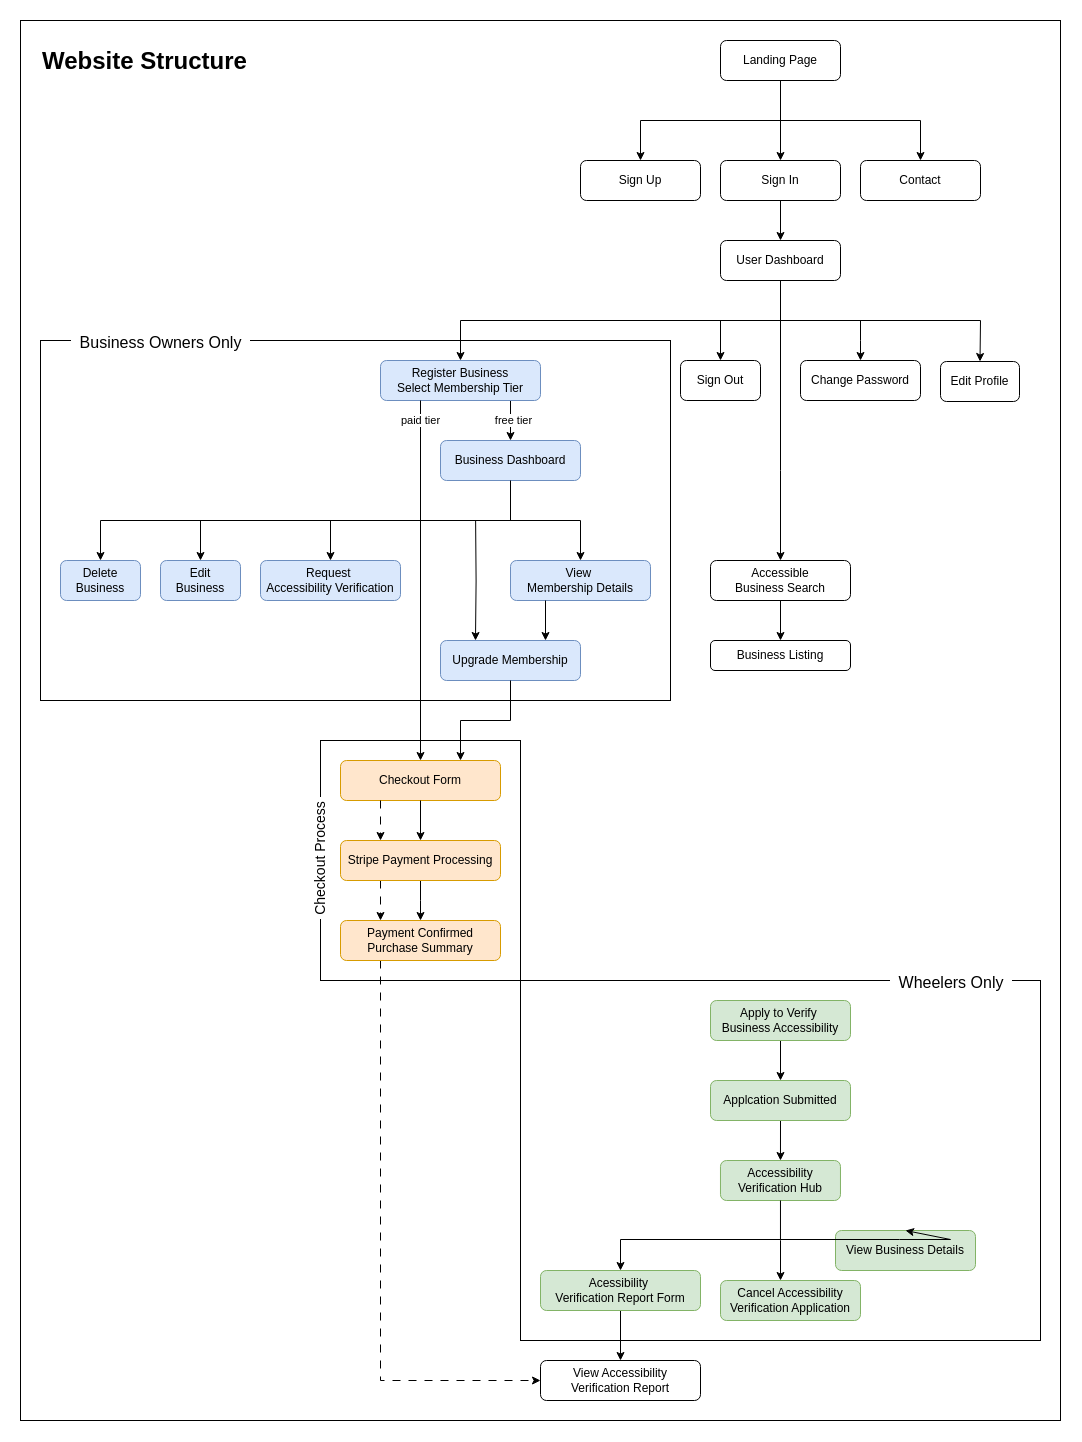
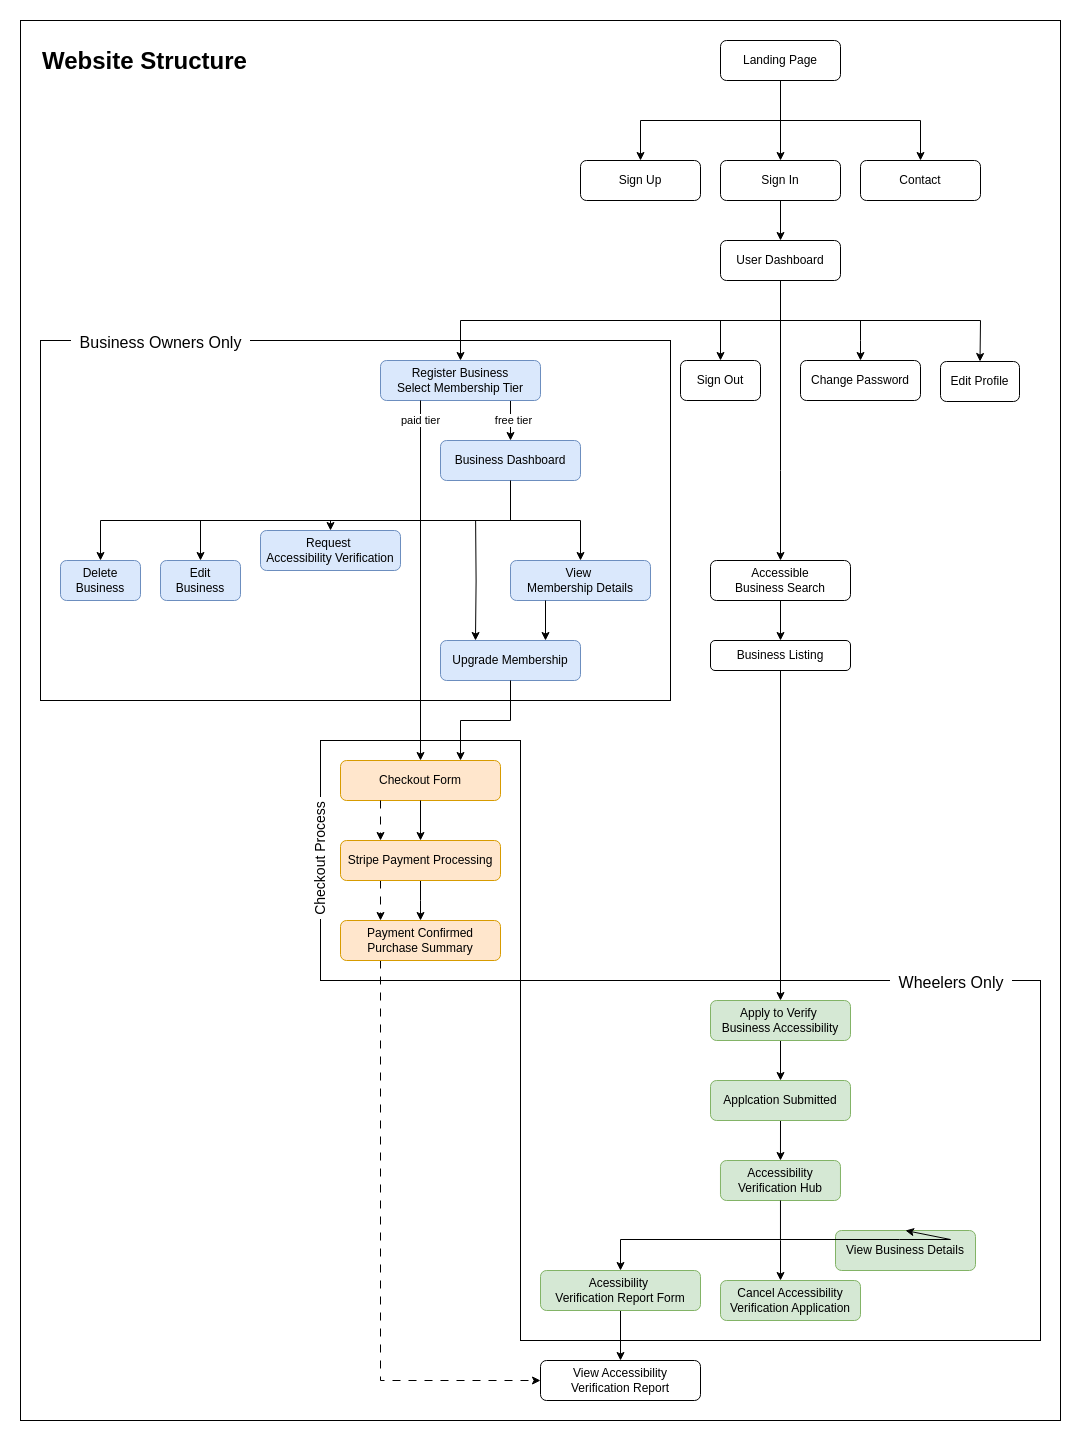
node "Request Accessibility Verification": moved (331, 581) -> (331, 551)
edge "Business Listing" -> "Apply to Verify Business Accessibility": added
